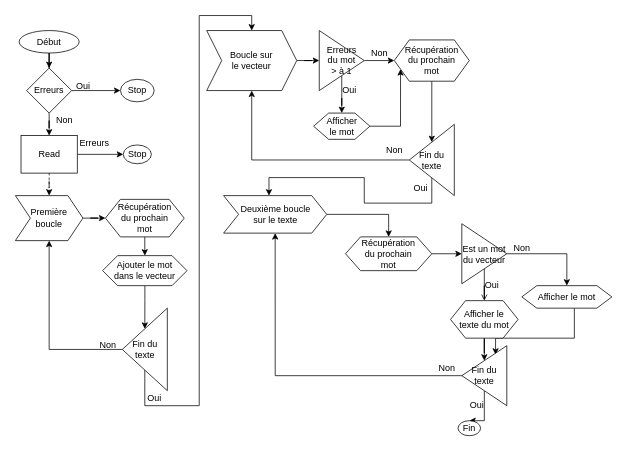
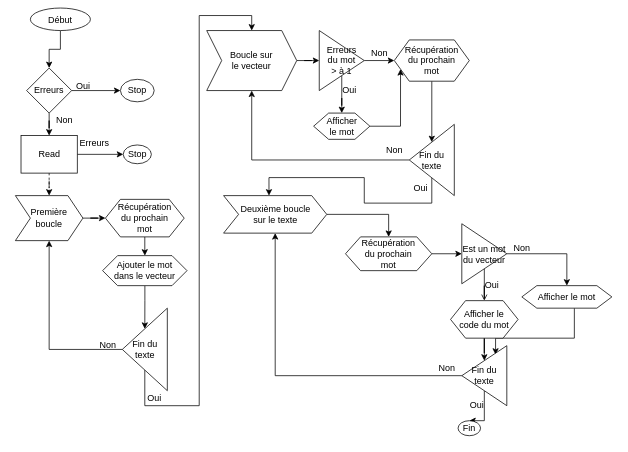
node "Début": moved (49, 42) -> (60, 19)
node "Afficher le texte du mot": label "Afficher le texte du mot" -> "Afficher le code du mot"
